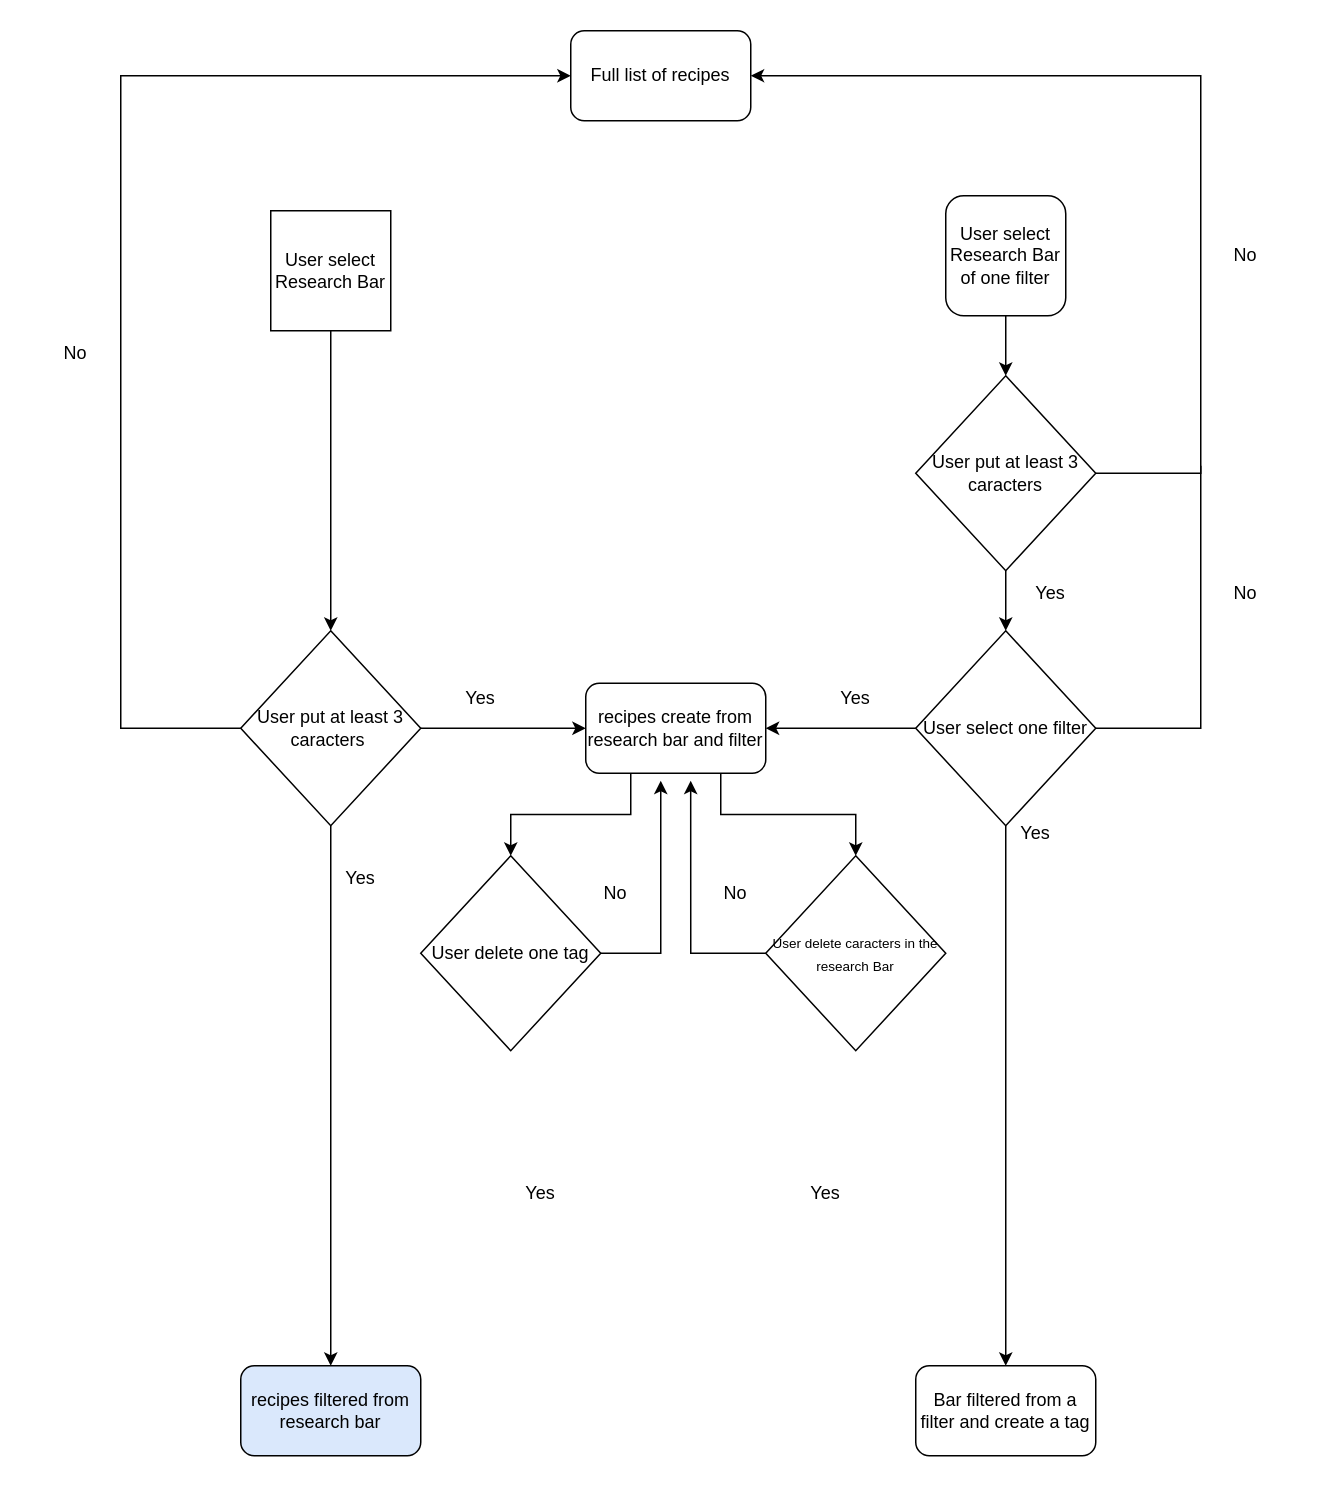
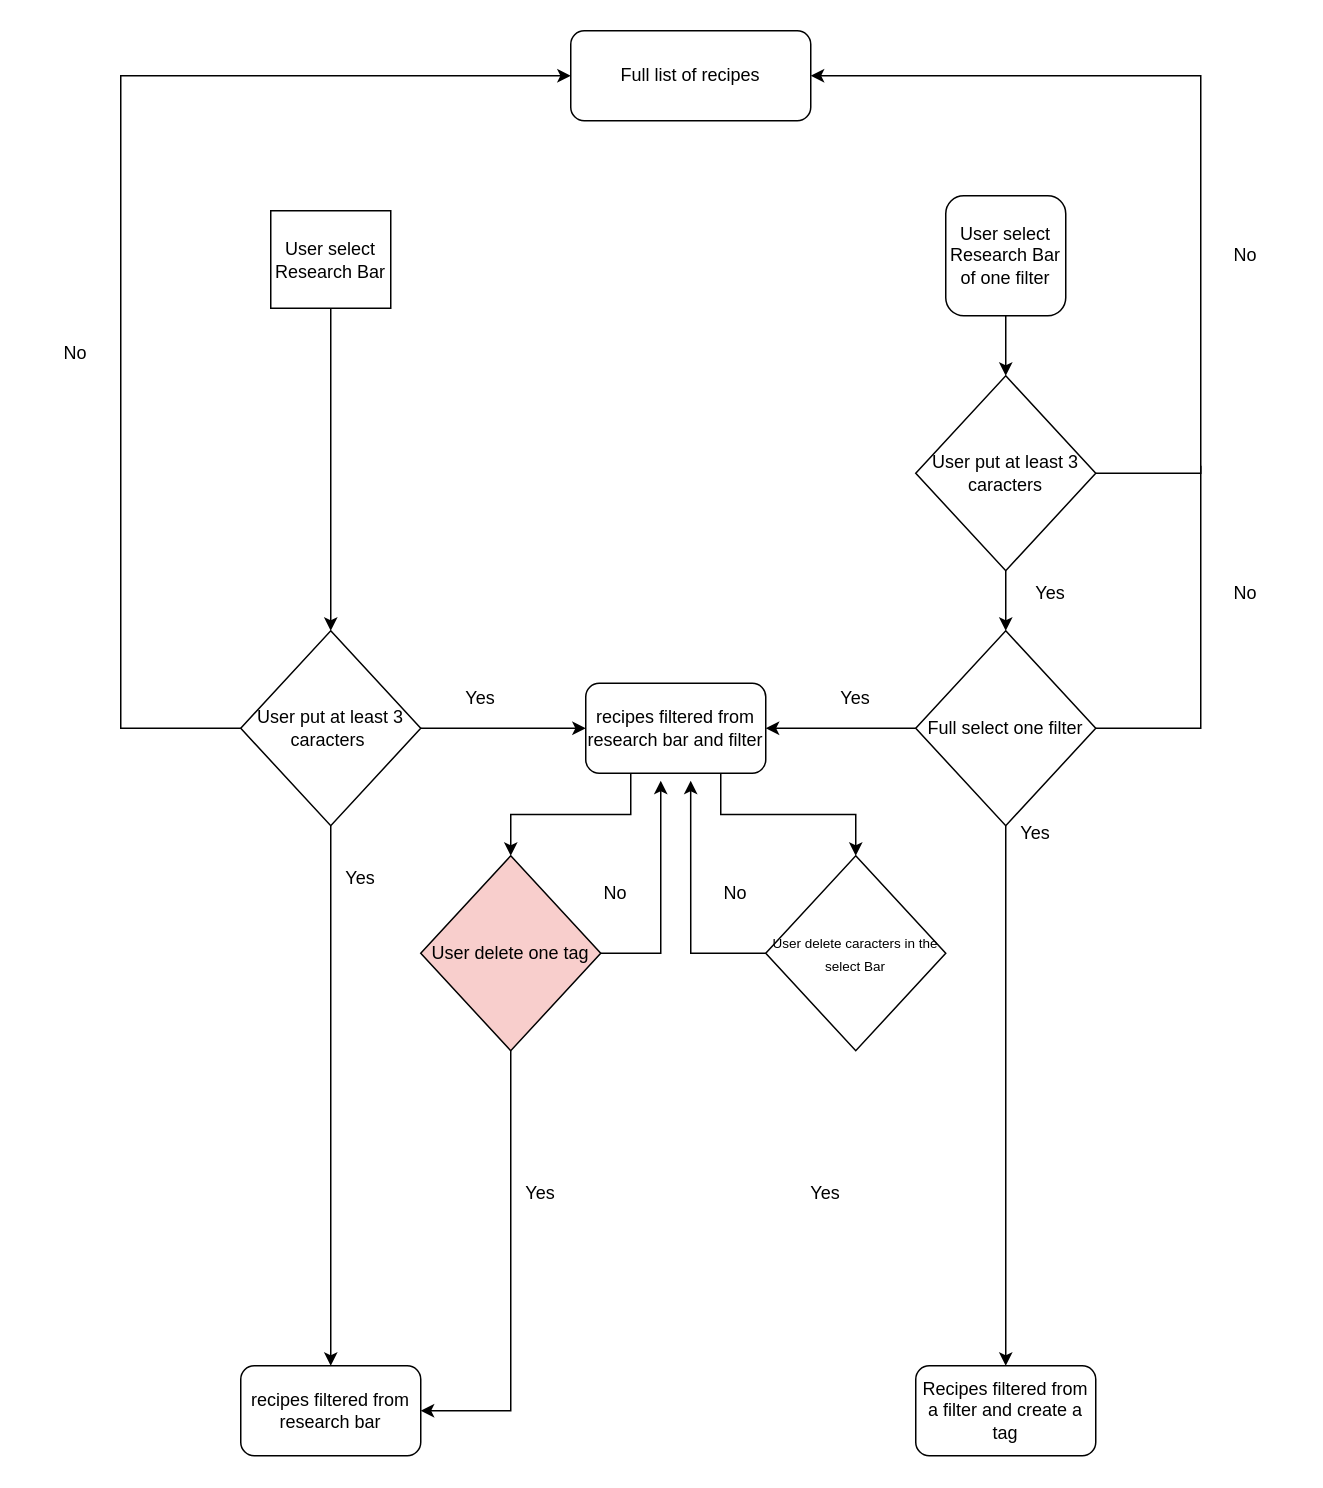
node "Full list of recipes": size 180x90 -> 240x90
node "User select Research Bar": size 120x120 -> 120x98
node "recipes create from research bar and filter": label "recipes create from research bar and filter" -> "recipes filtered from research bar and filter"
node "User select one filter": label "User select one filter" -> "Full select one filter"
node "User delete one tag": fillcolor #ffffff -> #f8cecc
node "User delete caracters in the research Bar": label "User delete caracters in the research Bar" -> "User delete caracters in the select Bar"
edge "User delete one tag" -> "recipes filtered from research bar": added
node "recipes filtered from research bar": fillcolor #dae8fc -> #ffffff
node "Bar filtered from a filter and create a tag": label "Bar filtered from a filter and create a tag" -> "Recipes filtered from a filter and create a tag"
